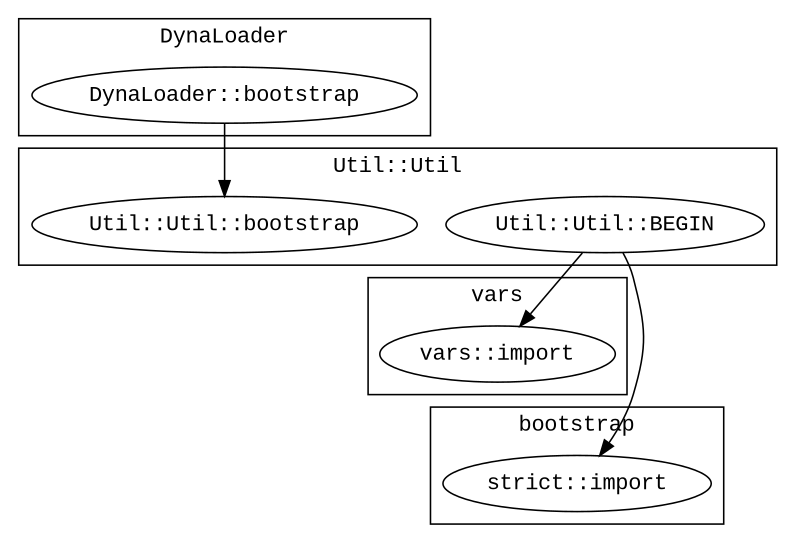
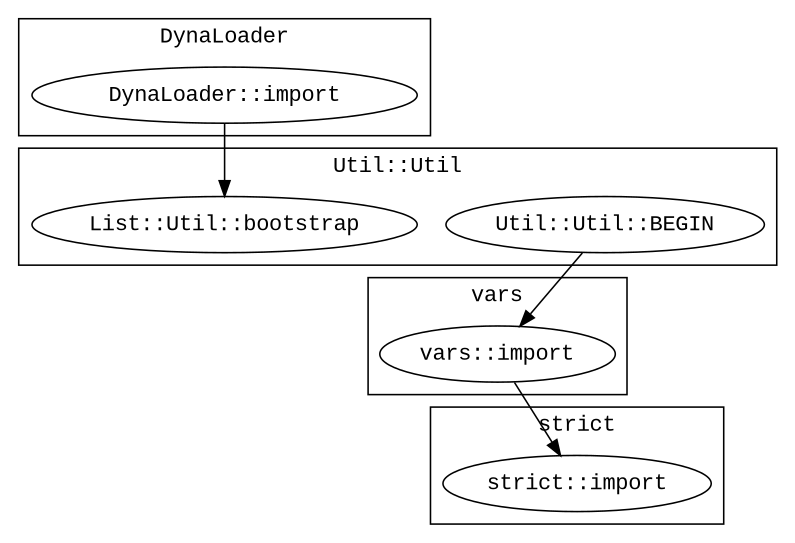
node "DynaLoader::bootstrap": label "DynaLoader::bootstrap" -> "DynaLoader::import"
node "Util::Util::bootstrap": label "Util::Util::bootstrap" -> "List::Util::bootstrap"
edge "Util::Util::BEGIN" -> "strict::import": now "vars::import" -> "strict::import"
cluster "bootstrap": label "bootstrap" -> "strict"
